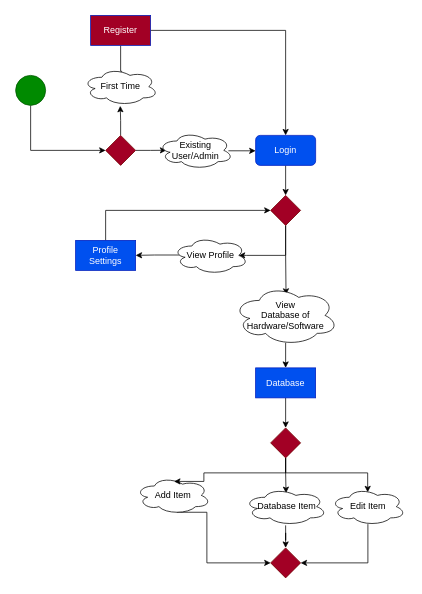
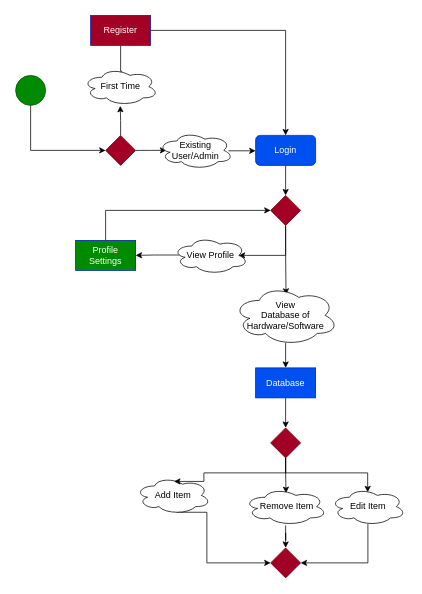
node "Profile Settings": fillcolor #0050ef -> #008a00
node "Database Item": label "Database Item" -> "Remove Item"
